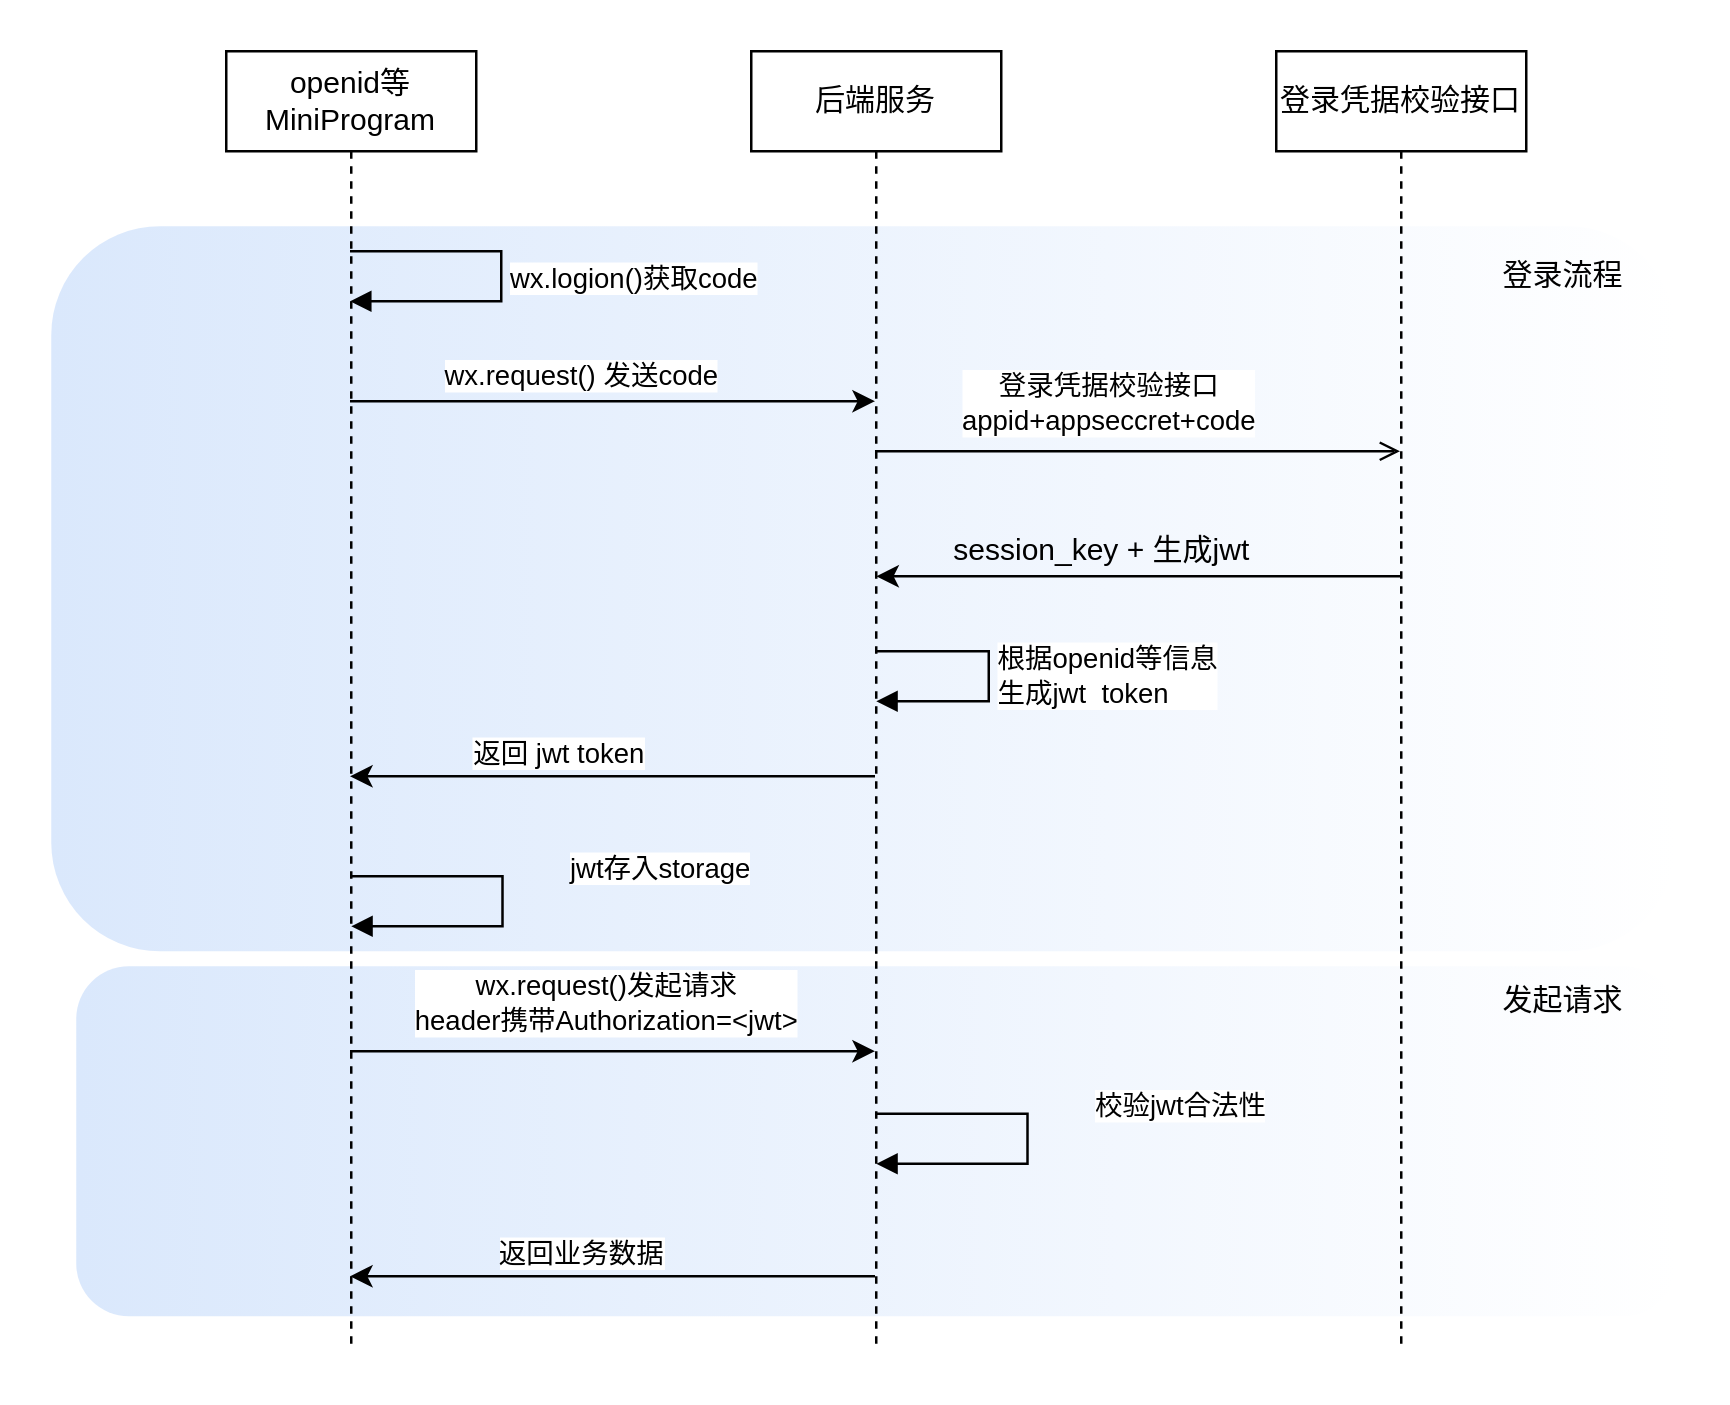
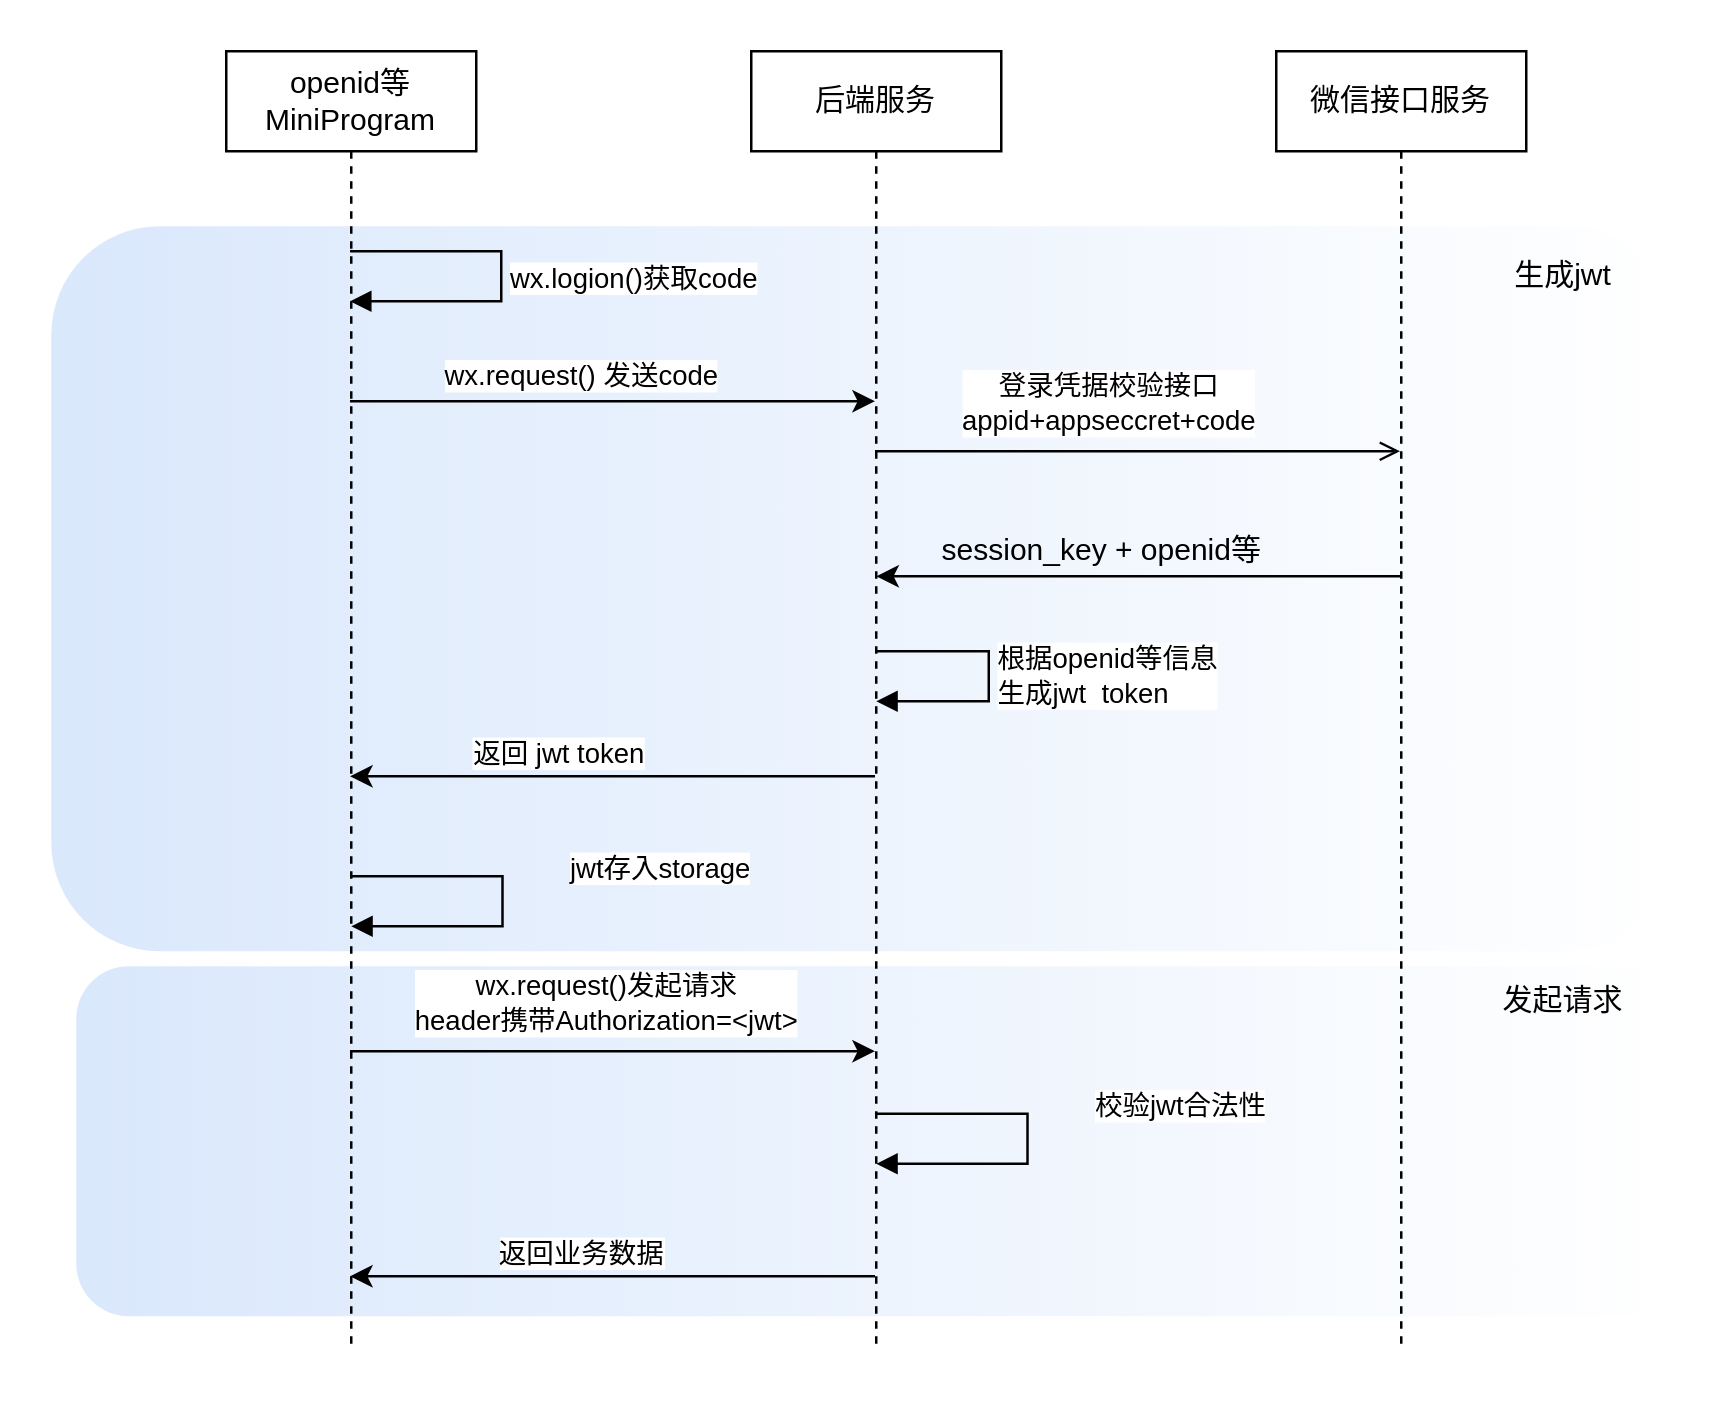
node "登录凭据校验接口": label "登录凭据校验接口" -> "微信接口服务"
node "登录流程": label "登录流程" -> "生成jwt"
node "session_key + 生成jwt": label "session_key + 生成jwt" -> "session_key + openid等"
